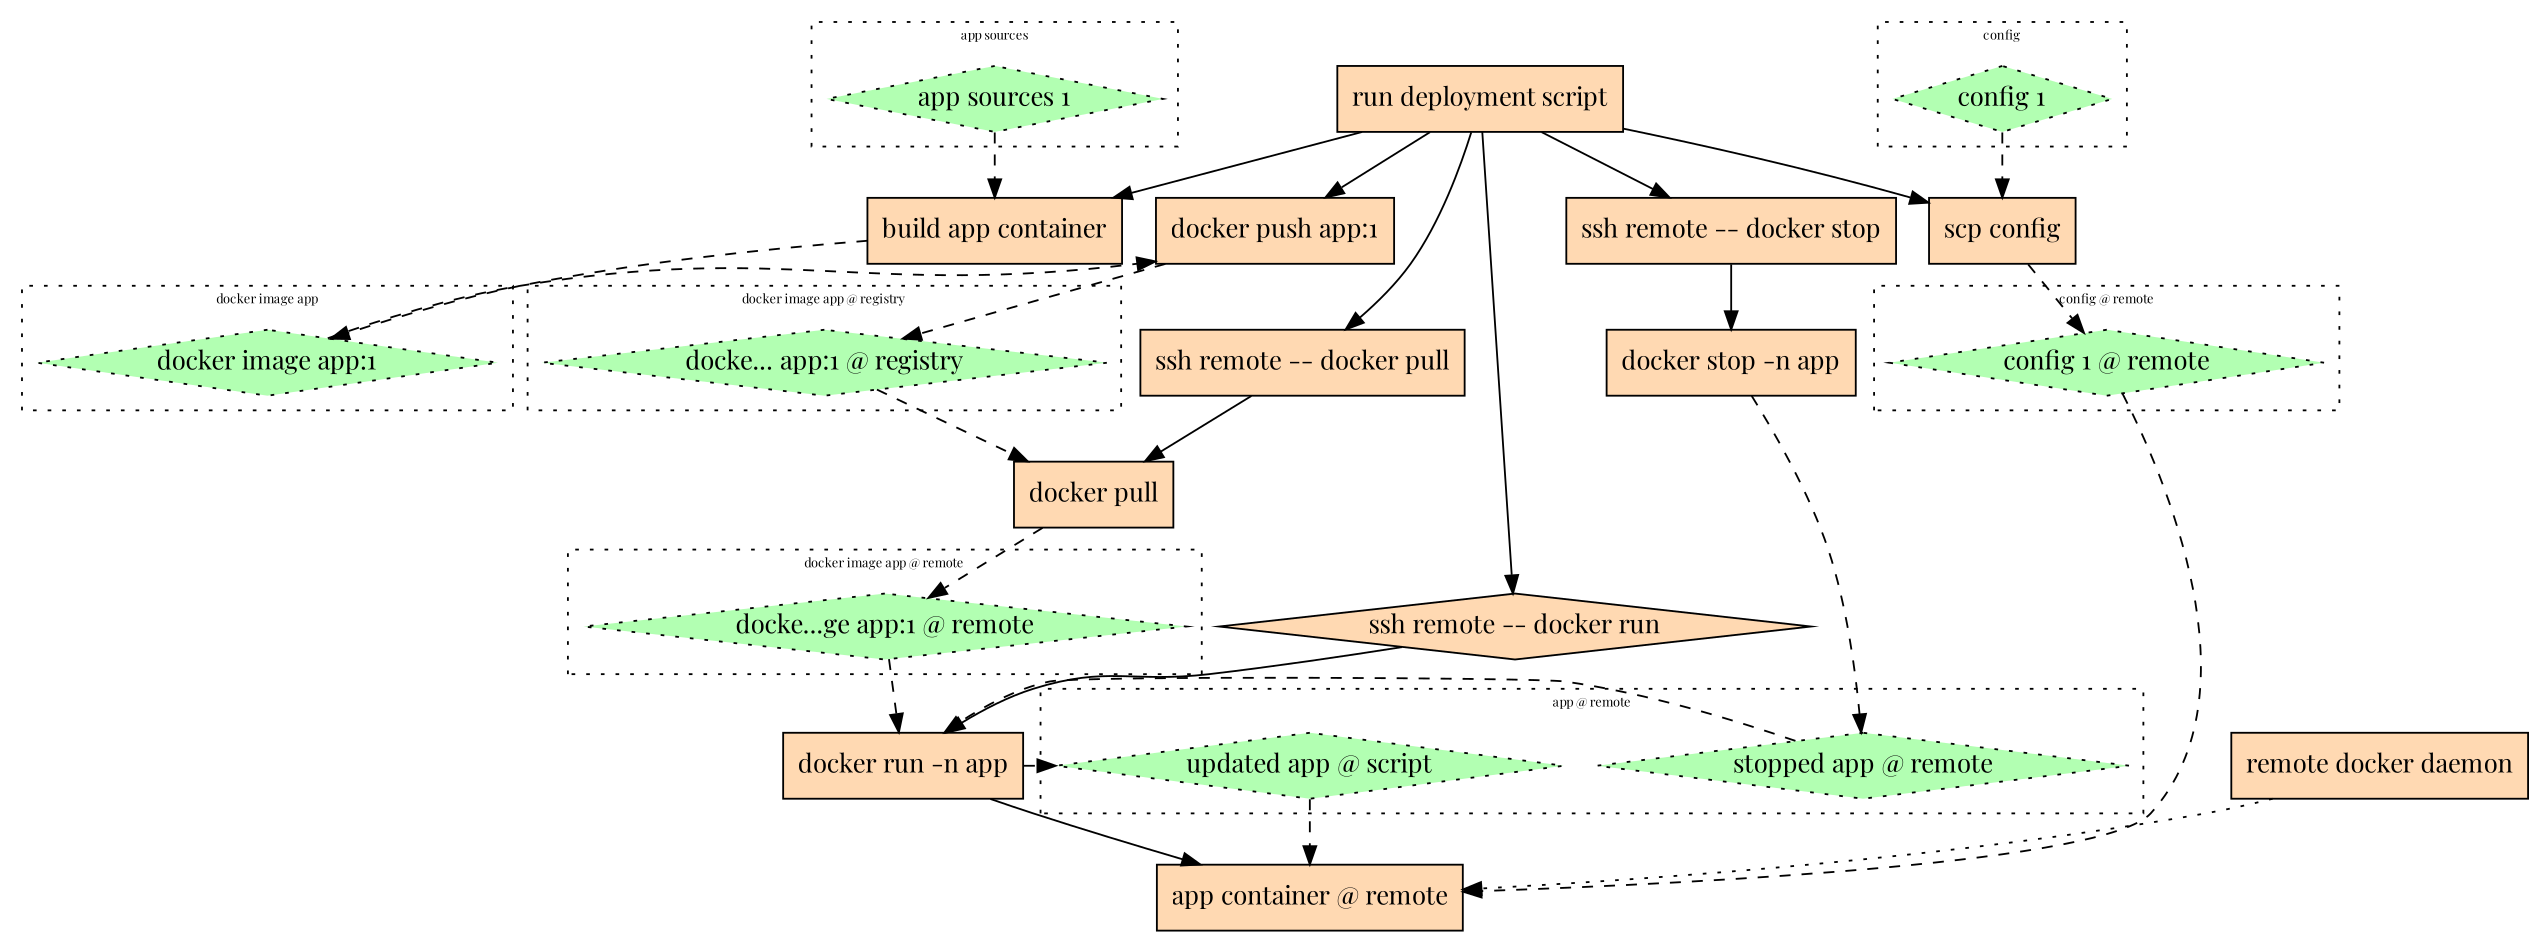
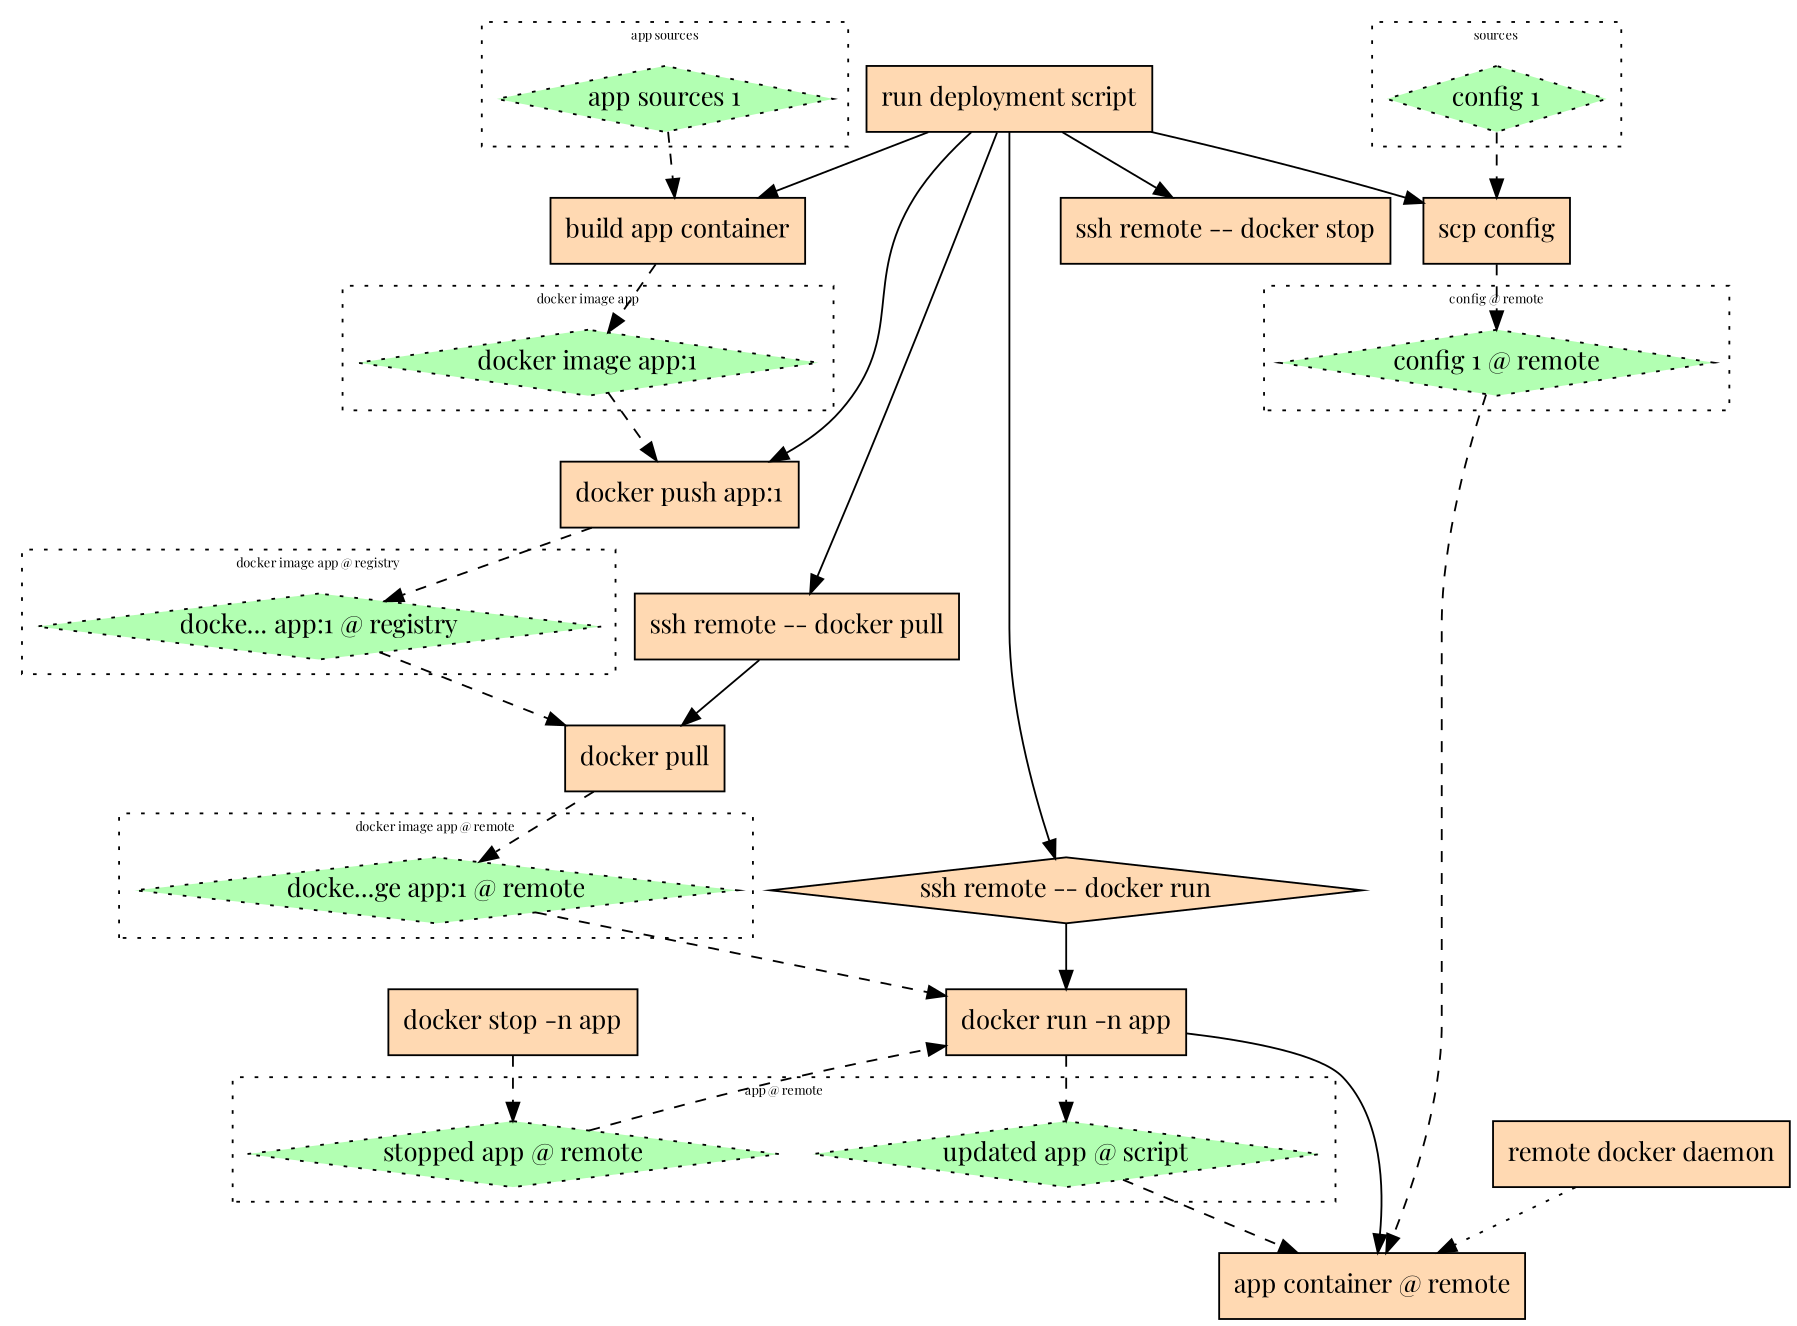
cluster "config": label "config" -> "sources"
edge "ssh remote -- docker stop" -> "docker stop -n app": removed
